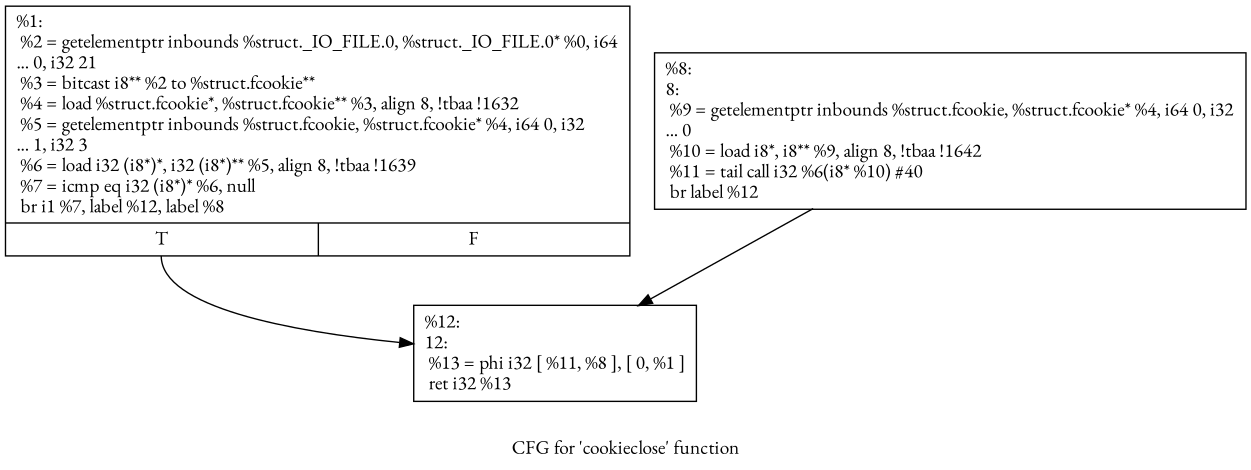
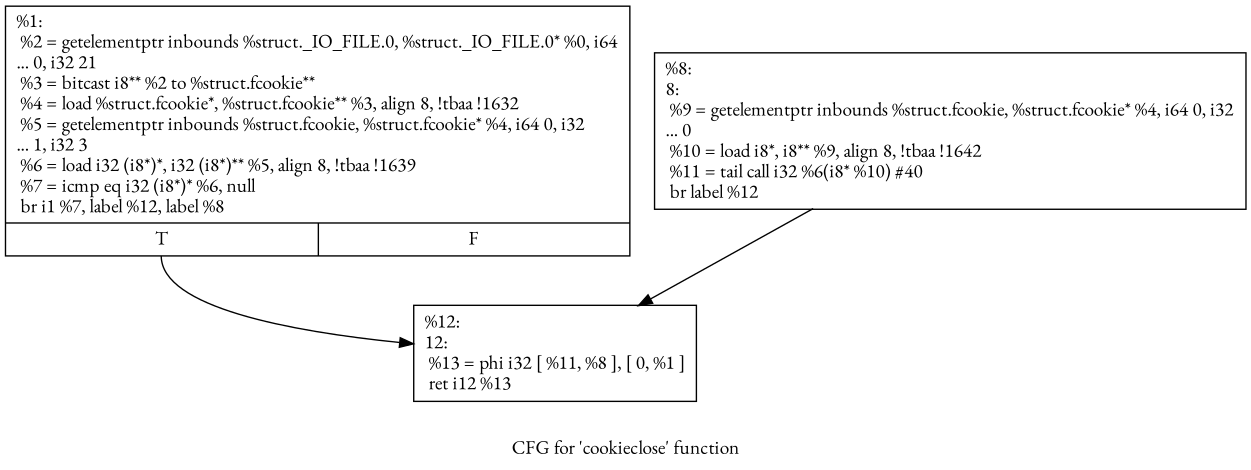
node "%12:": text "ret i32 %13" -> "ret i12 %13"
